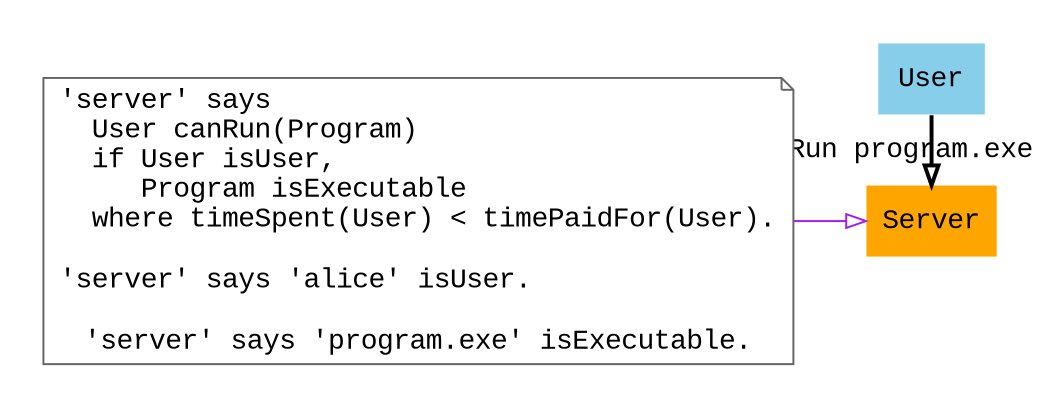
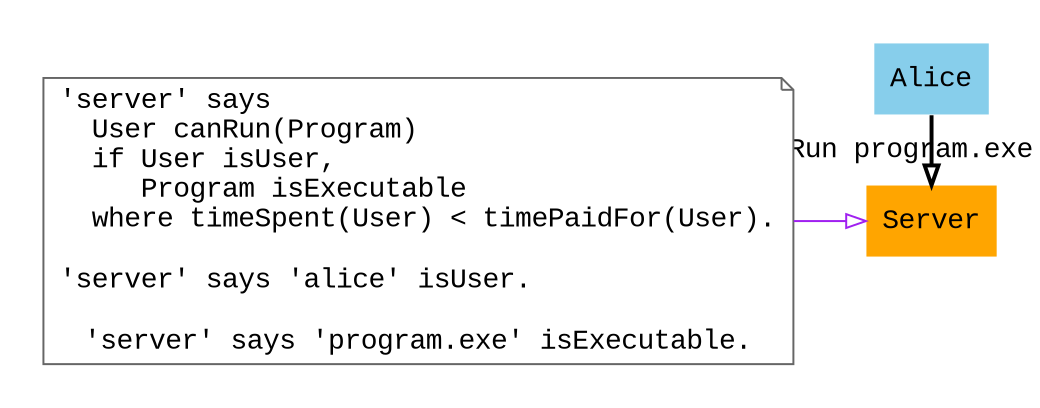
node "User": label "User" -> "Alice"
